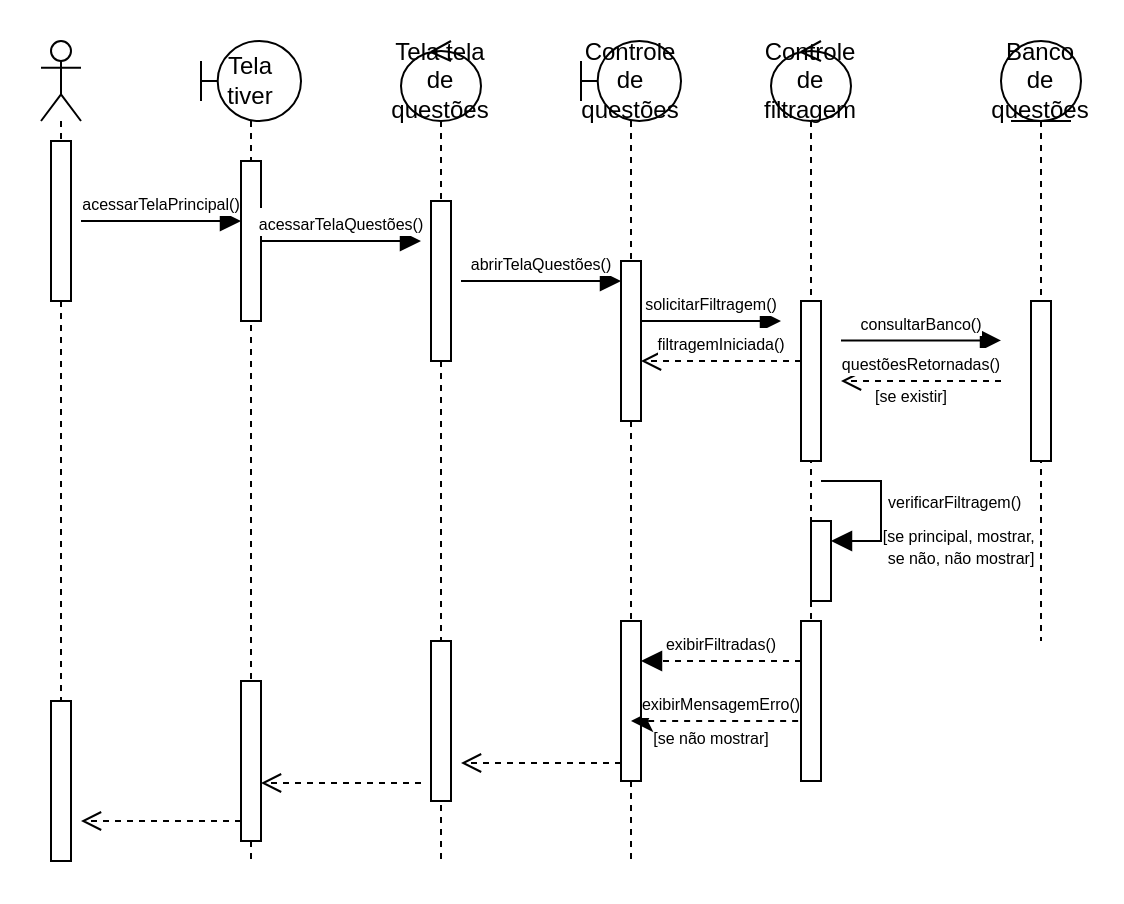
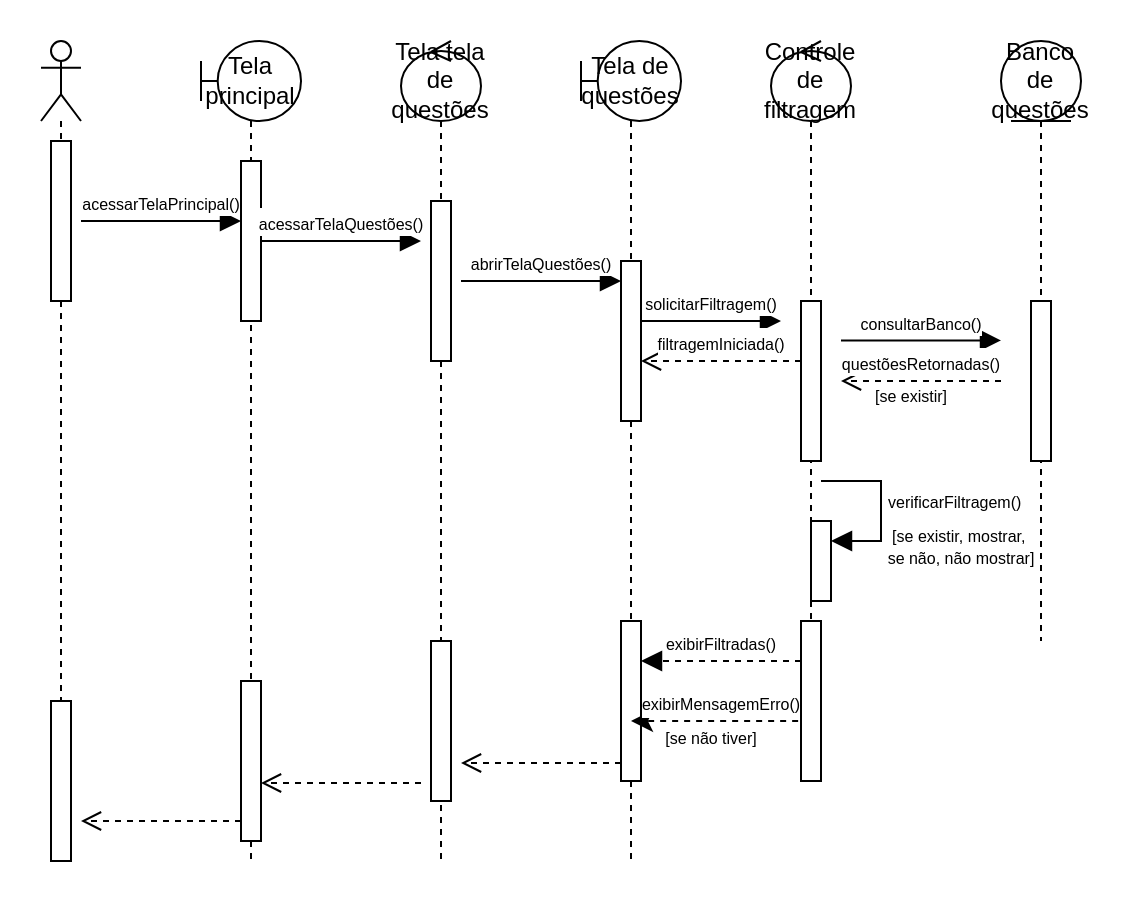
node "Tela tiver": label "Tela tiver" -> "Tela principal"
node "Controle de questões": label "Controle de questões" -> "Tela de questões"
node "[se principal, mostrar, se não, não mostrar]": label "[se principal, mostrar, se não, não mostrar]" -> "[se existir, mostrar, se não, não mostrar]"
node "[se não mostrar]": label "[se não mostrar]" -> "[se não tiver]"
